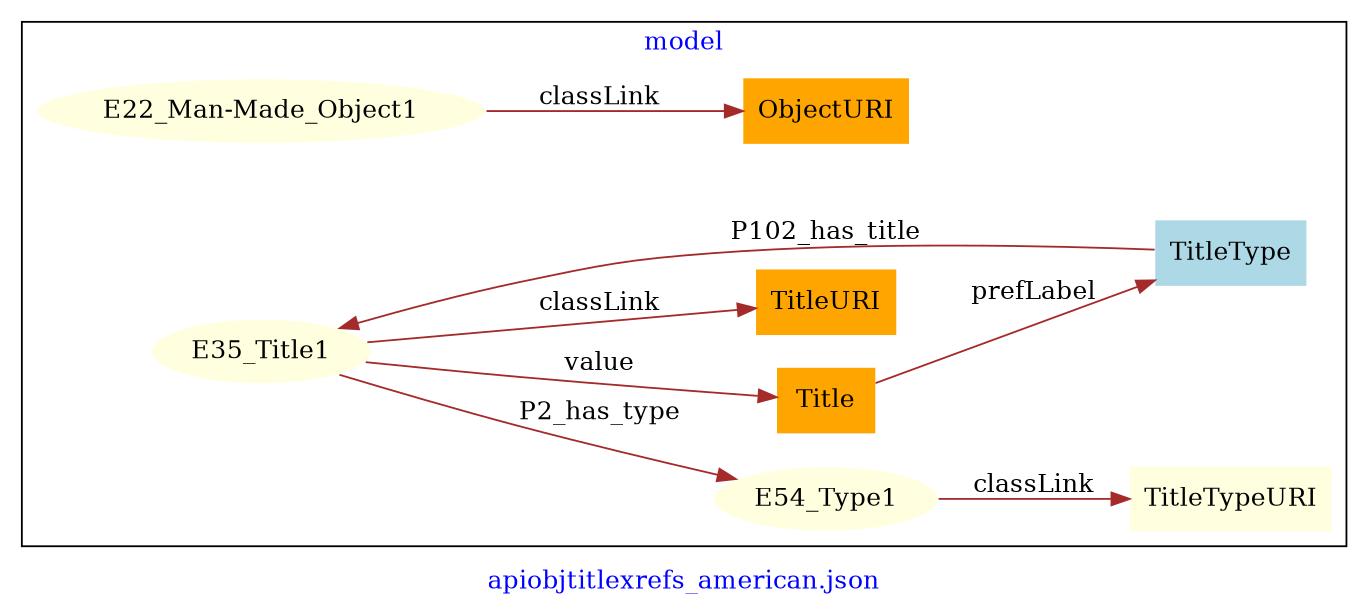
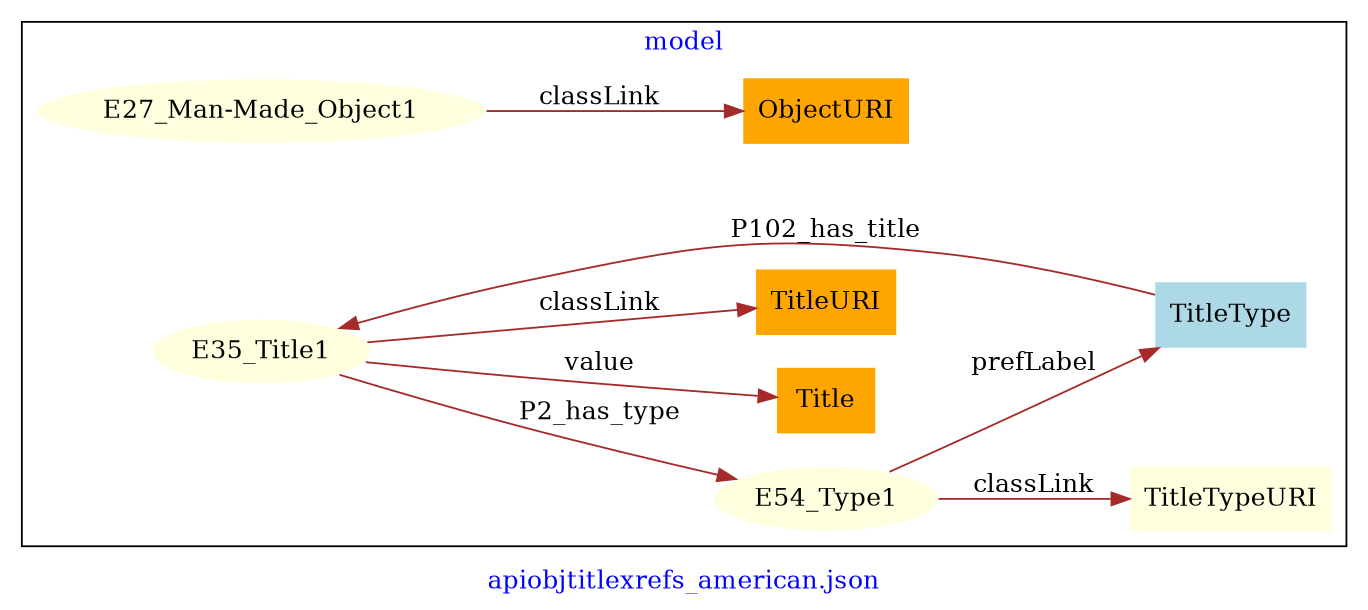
node "E22_Man-Made_Object1": label "E22_Man-Made_Object1" -> "E27_Man-Made_Object1"
edge "Title" -> "TitleType": now "E54_Type1" -> "TitleType"
